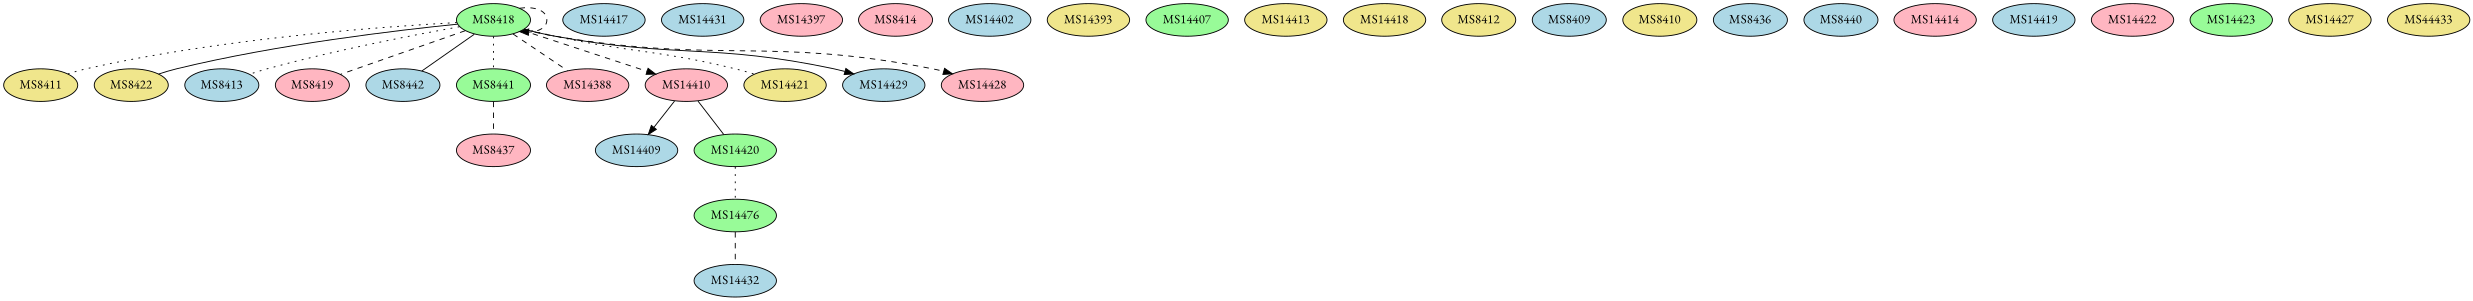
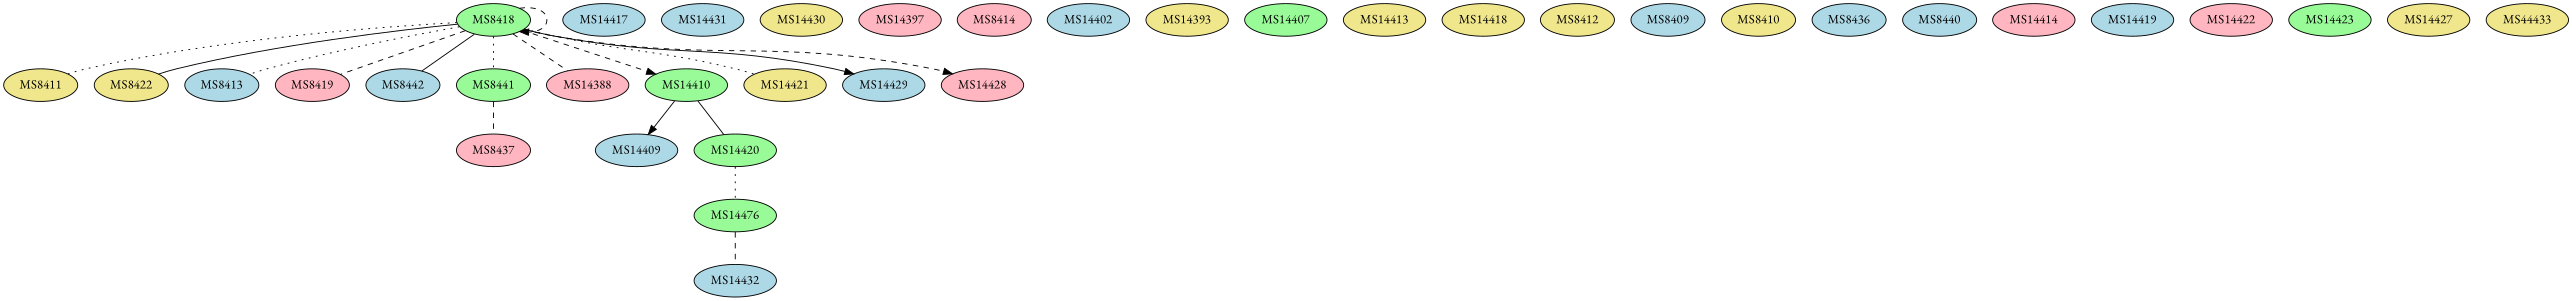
node "MS14430": added
node "MS14410": fillcolor lightpink -> palegreen
